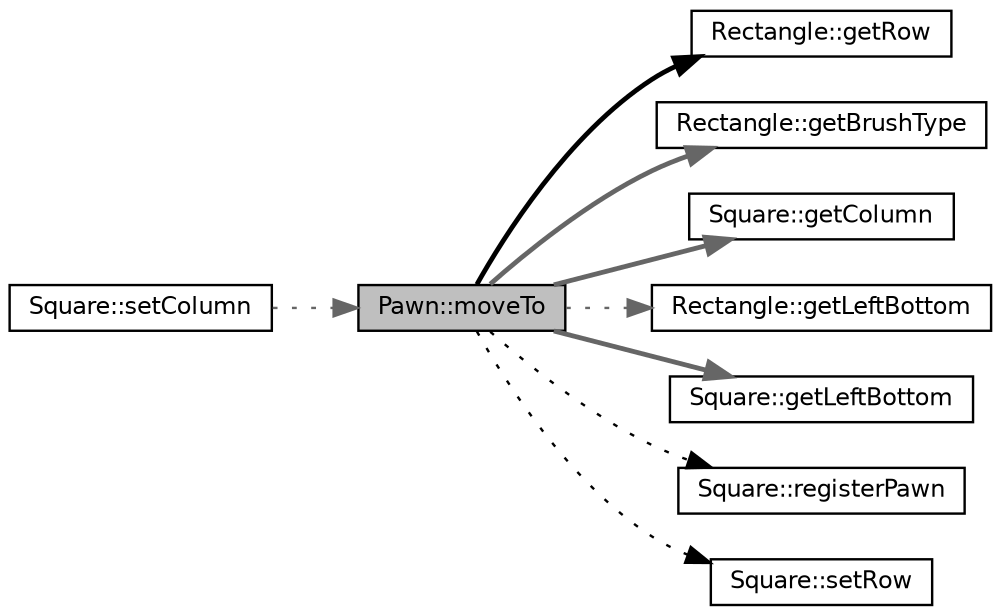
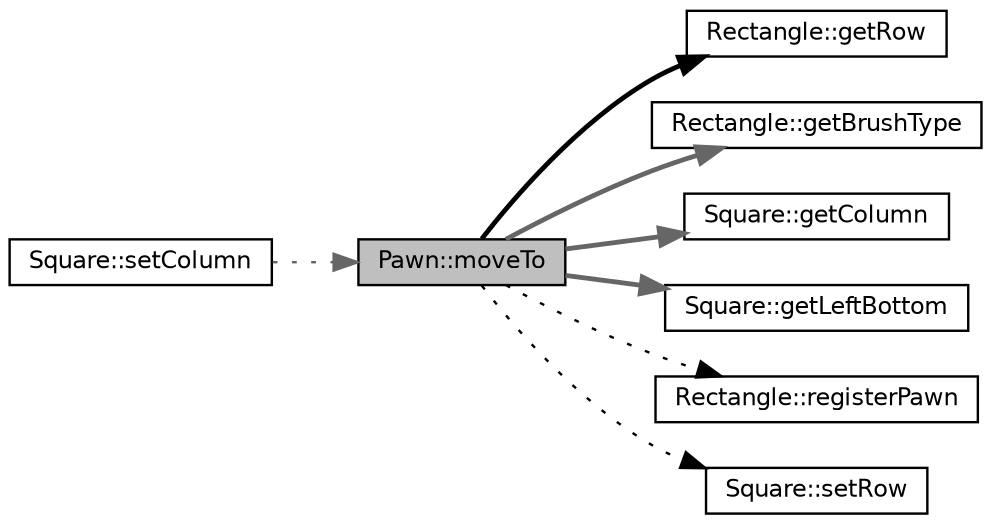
node "Rectangle::getLeftBottom": removed
node "Square::registerPawn": label "Square::registerPawn" -> "Rectangle::registerPawn"
